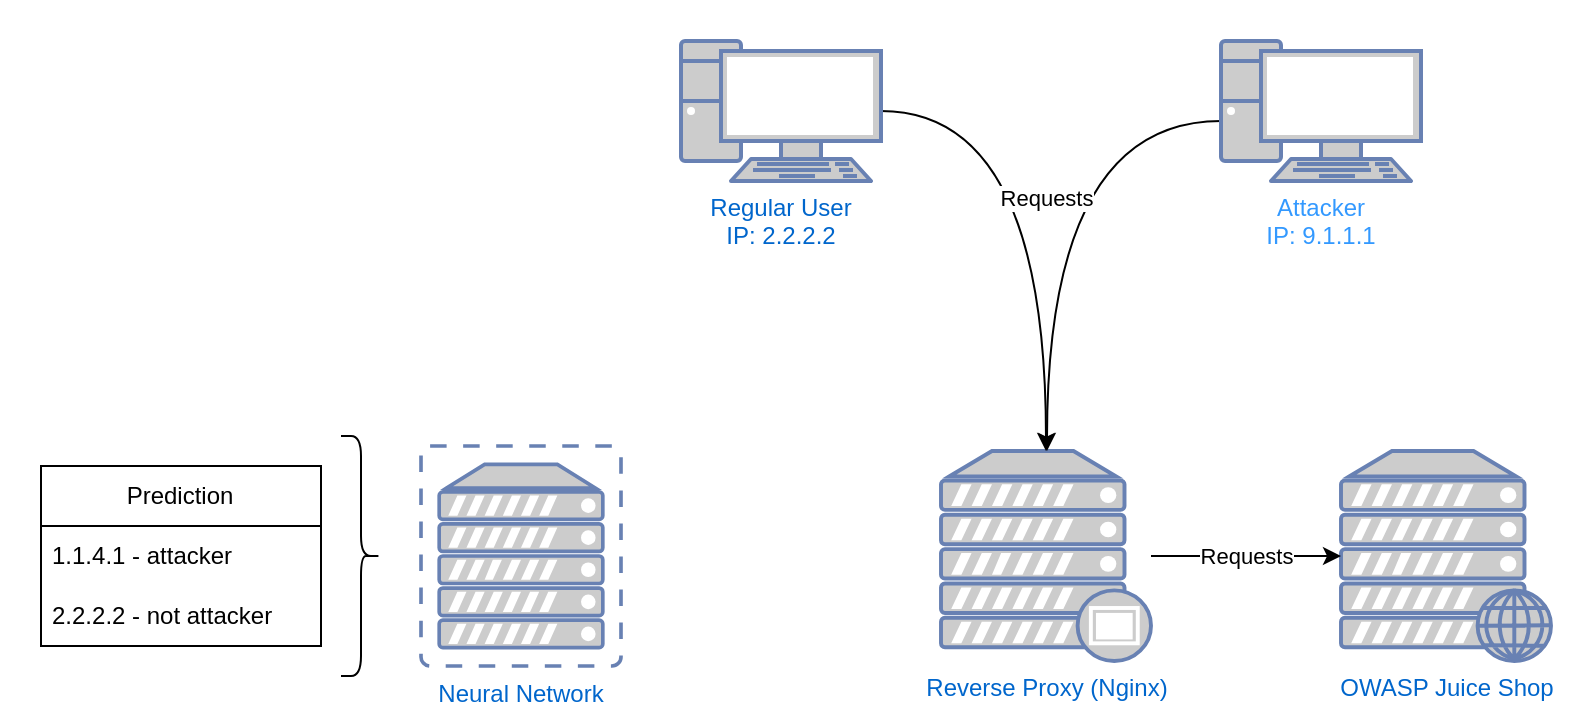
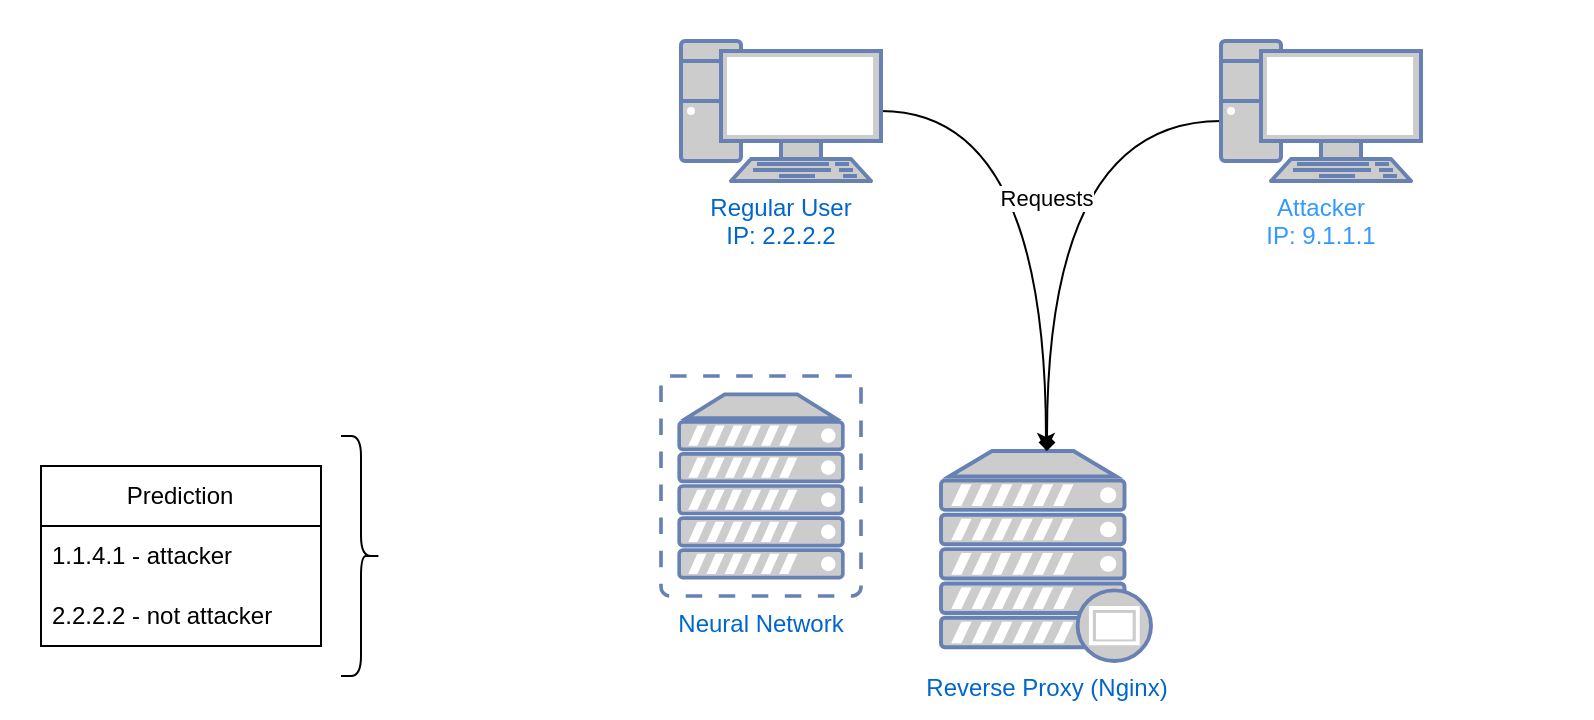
edge "Attacker IP: 9.1.1.1" -> "Reverse Proxy (Nginx)": arrowhead classic -> diamond
node "Neural Network": moved (521, 556) -> (761, 486)
edge "Reverse Proxy (Nginx)" -> "OWASP Juice Shop": removed, label "Requests"
node "OWASP Juice Shop": removed
